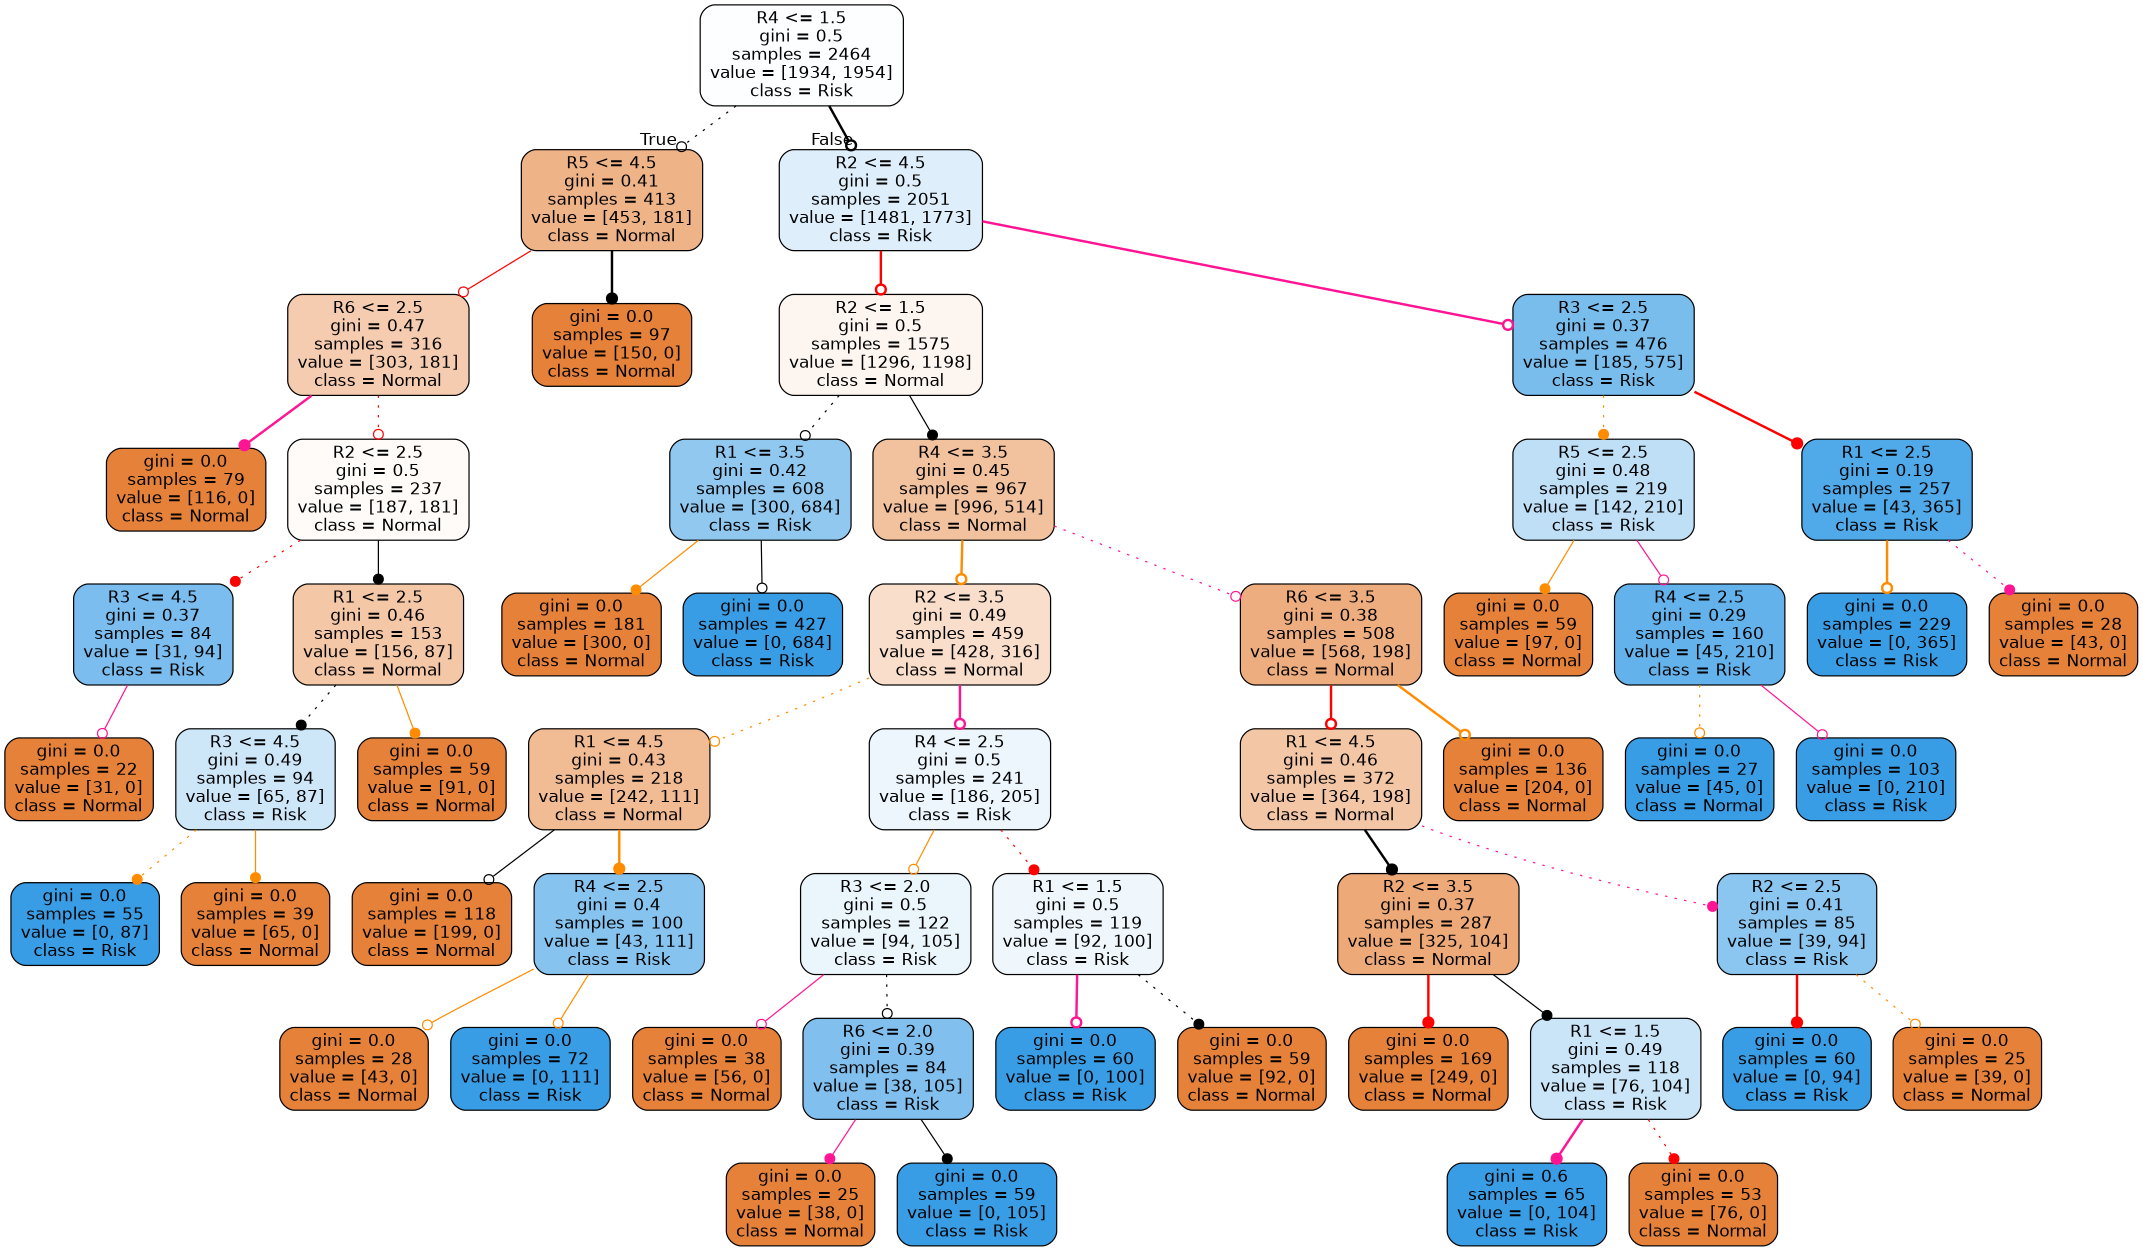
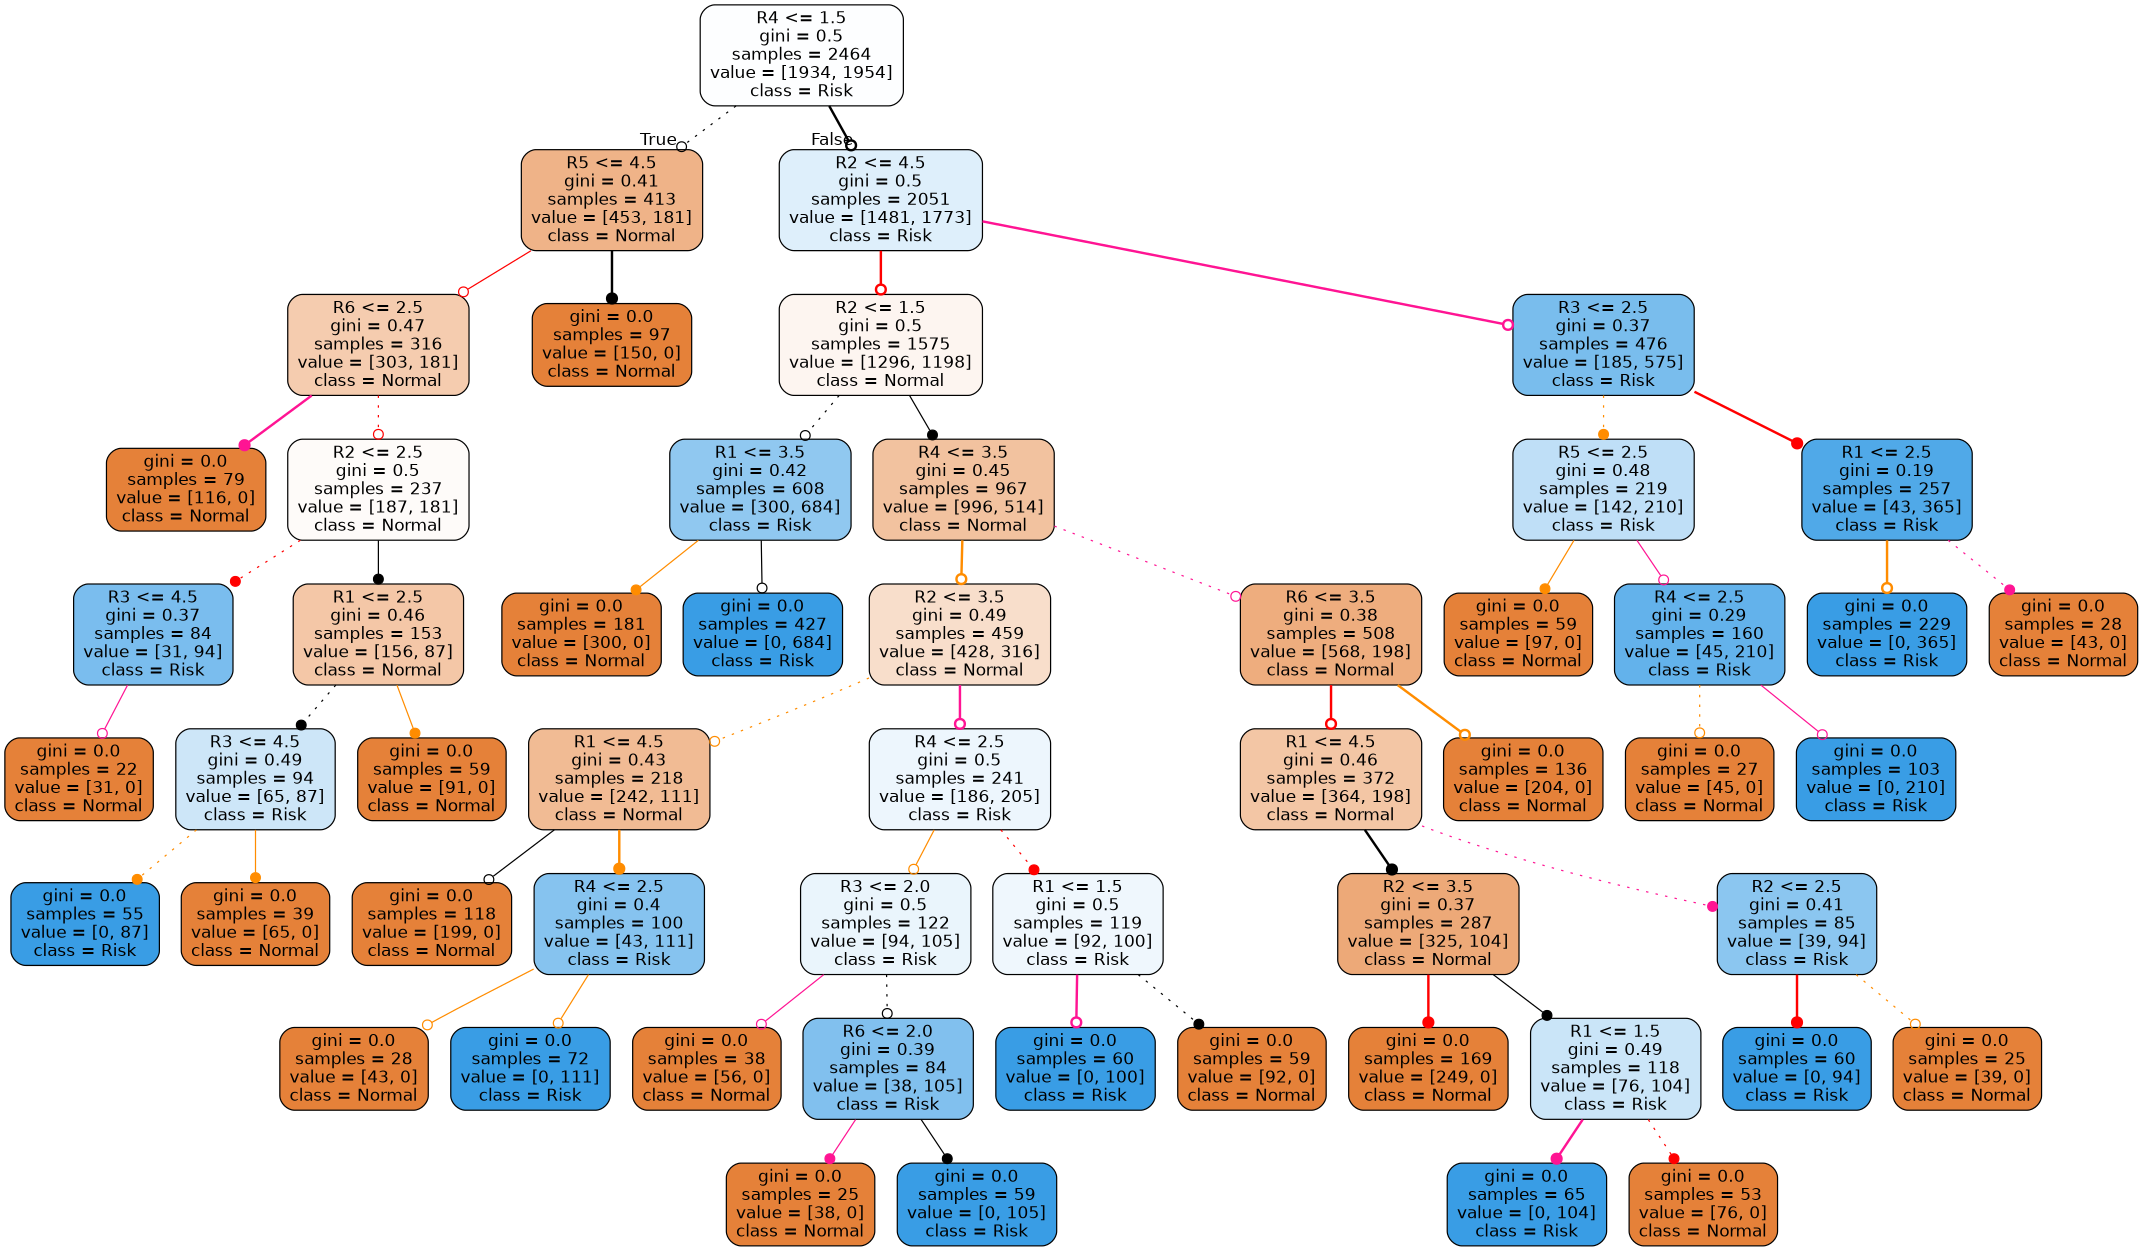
node "gini = 0.0 samples = 27 value = [45, 0] class = Normal": fillcolor #399de5 -> #e58139
node "gini = 0.6 samples = 65 value = [0, 104] class = Risk": label "gini = 0.6 samples = 65 value = [0, 104] class = Risk" -> "gini = 0.0 samples = 65 value = [0, 104] class = Risk"
